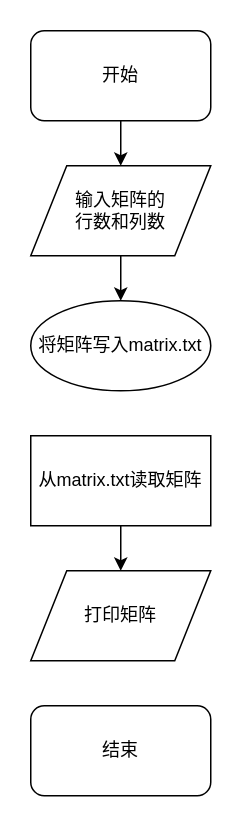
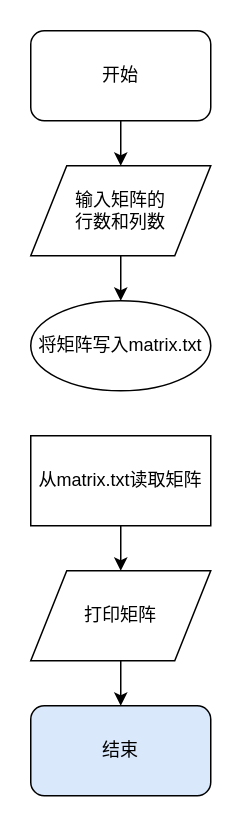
edge "打印矩阵" -> "结束": added
node "结束": fillcolor #ffffff -> #dae8fc
